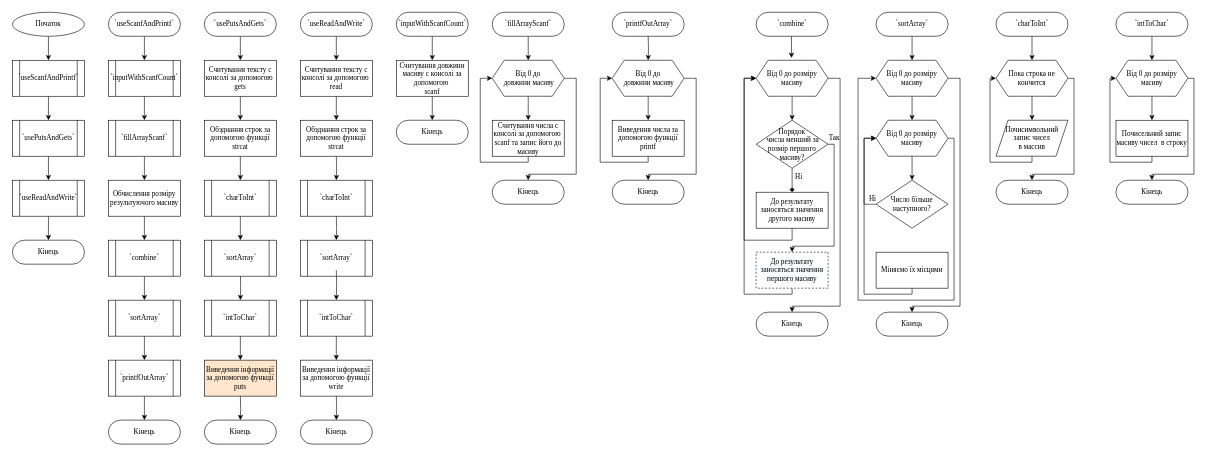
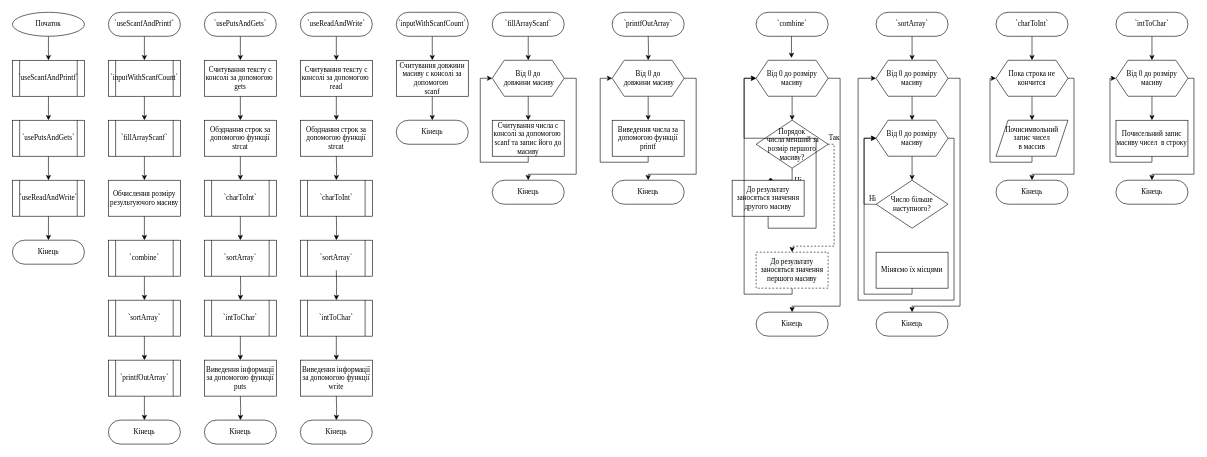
node "До результату заносяться значення другого масиву": moved (792, 210) -> (768, 198)
edge "Порядок числа менший за розмір першого масиву?" -> "До результату заносяться значення першого масиву": style solid -> dashed
node "Виведення інформації за допомогою функції puts": fillcolor #ffe6cc -> #ffffff
